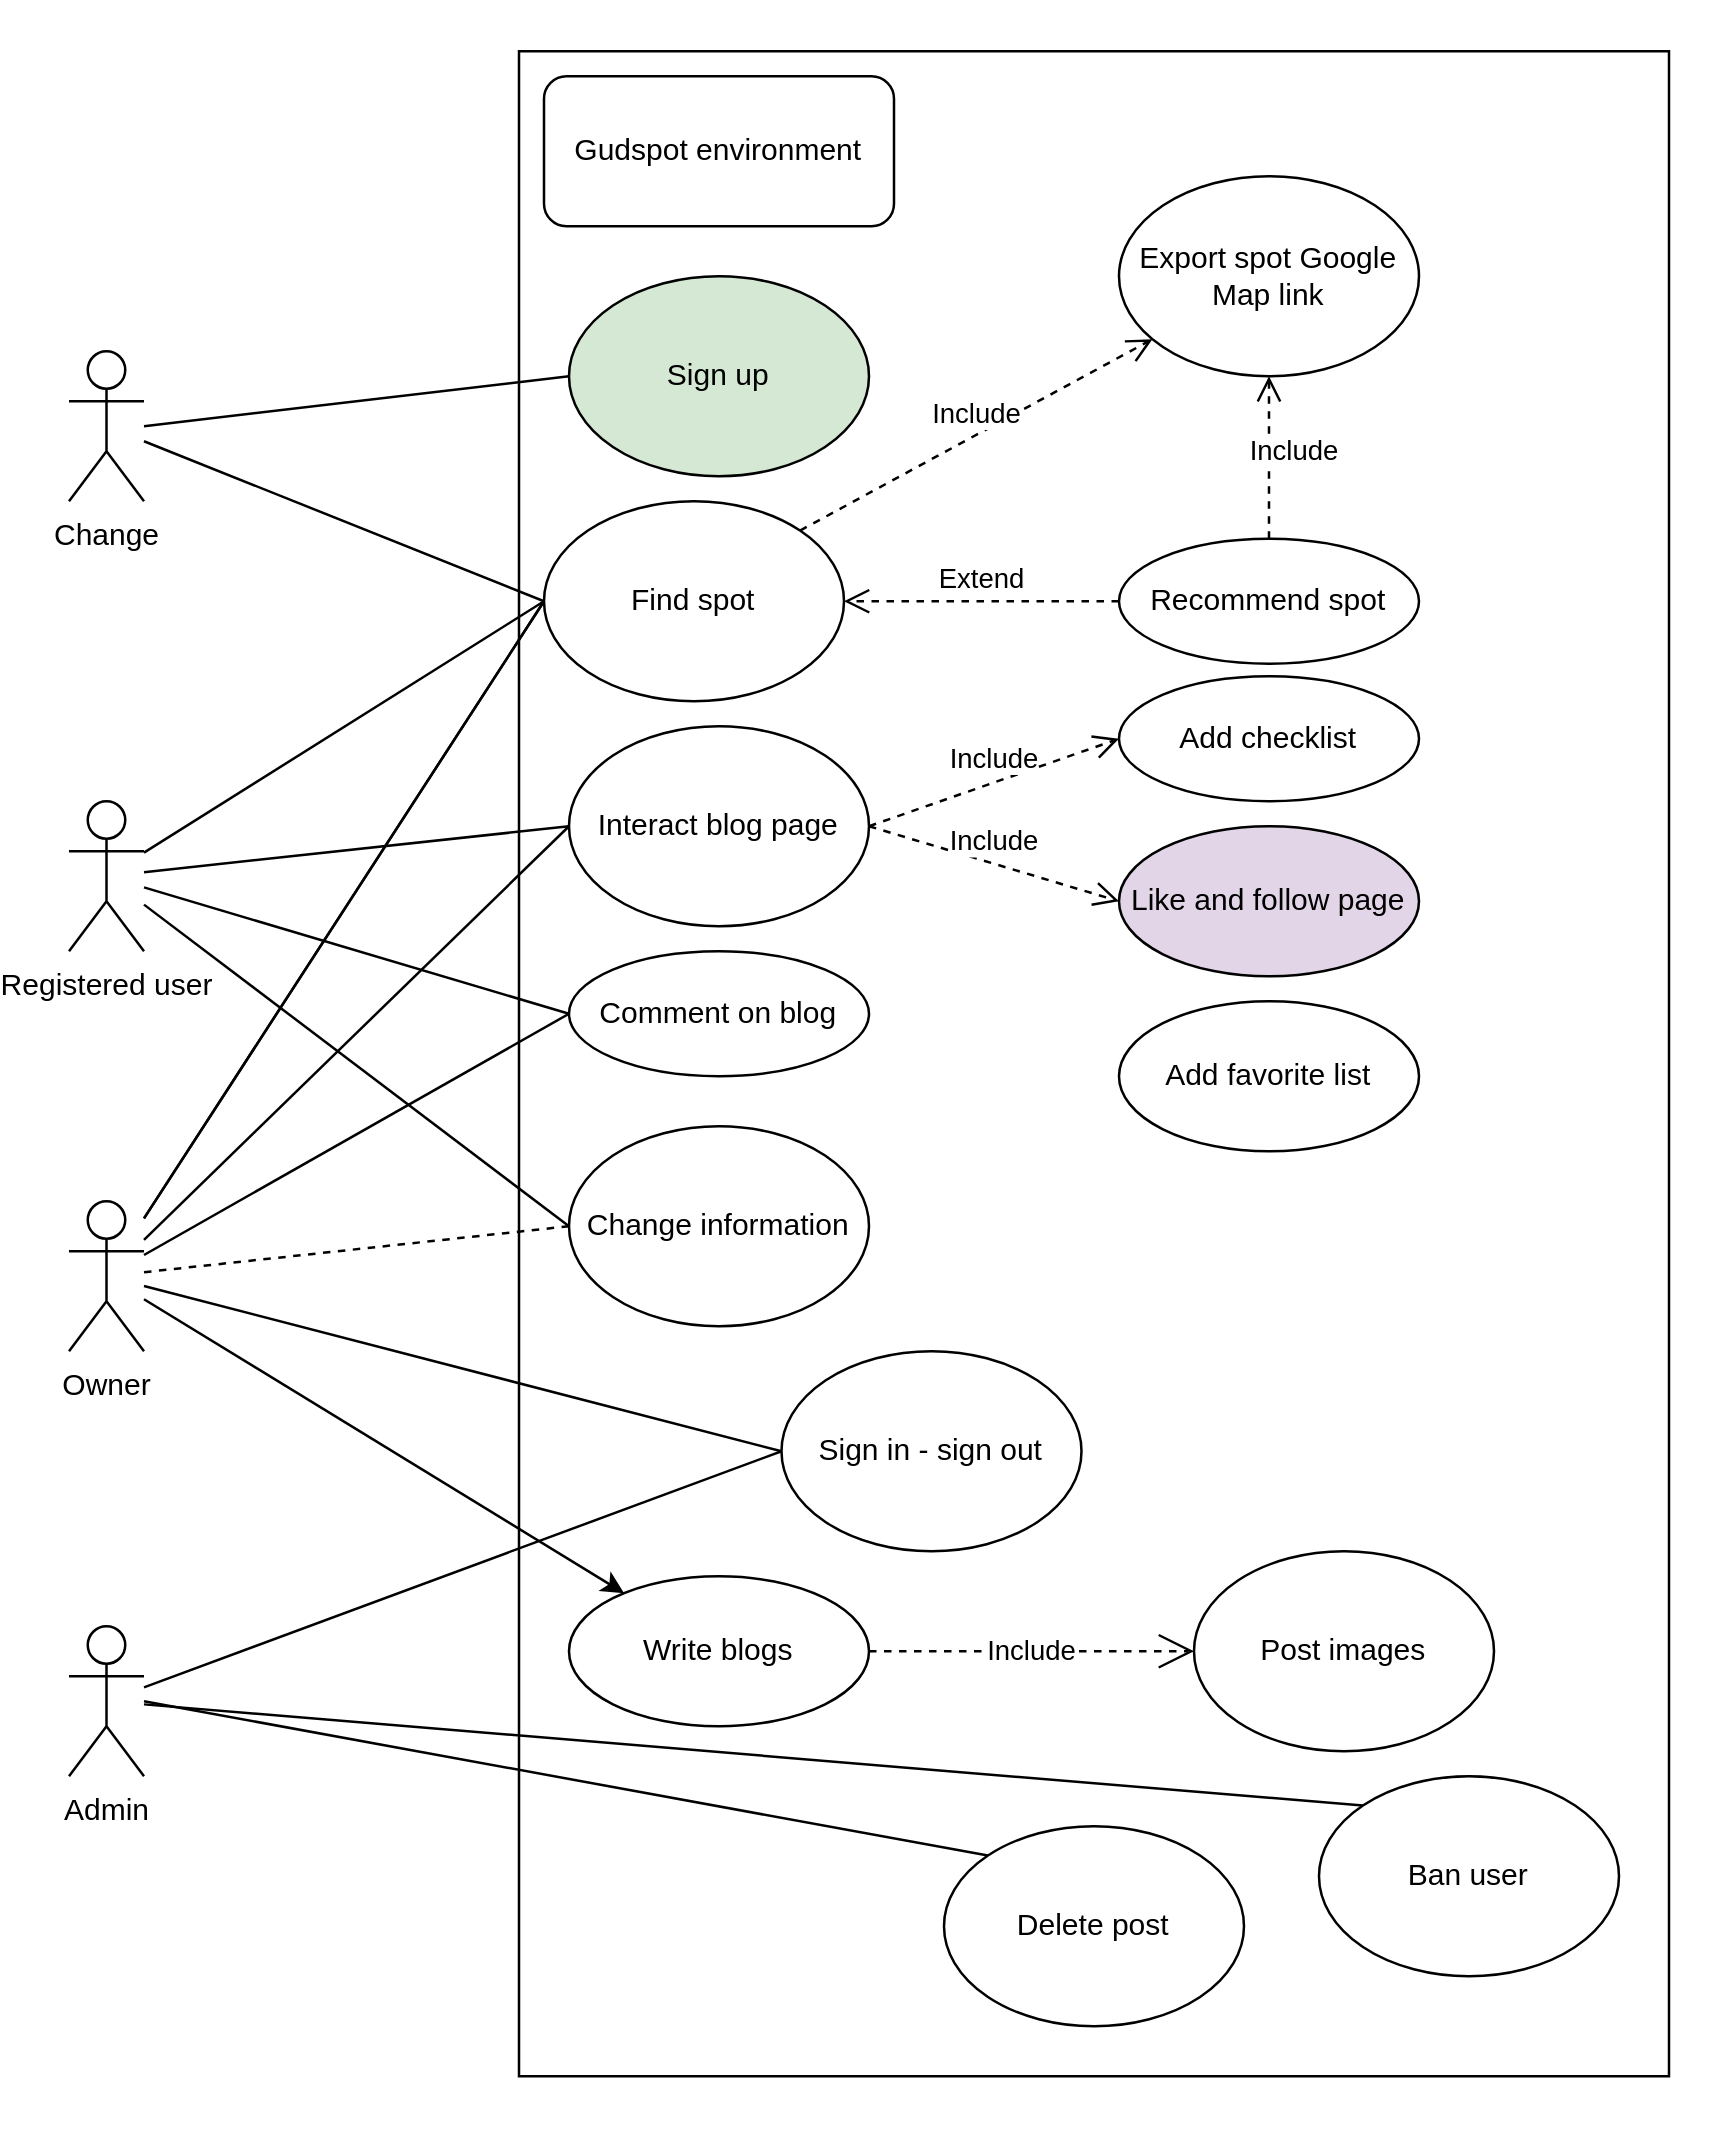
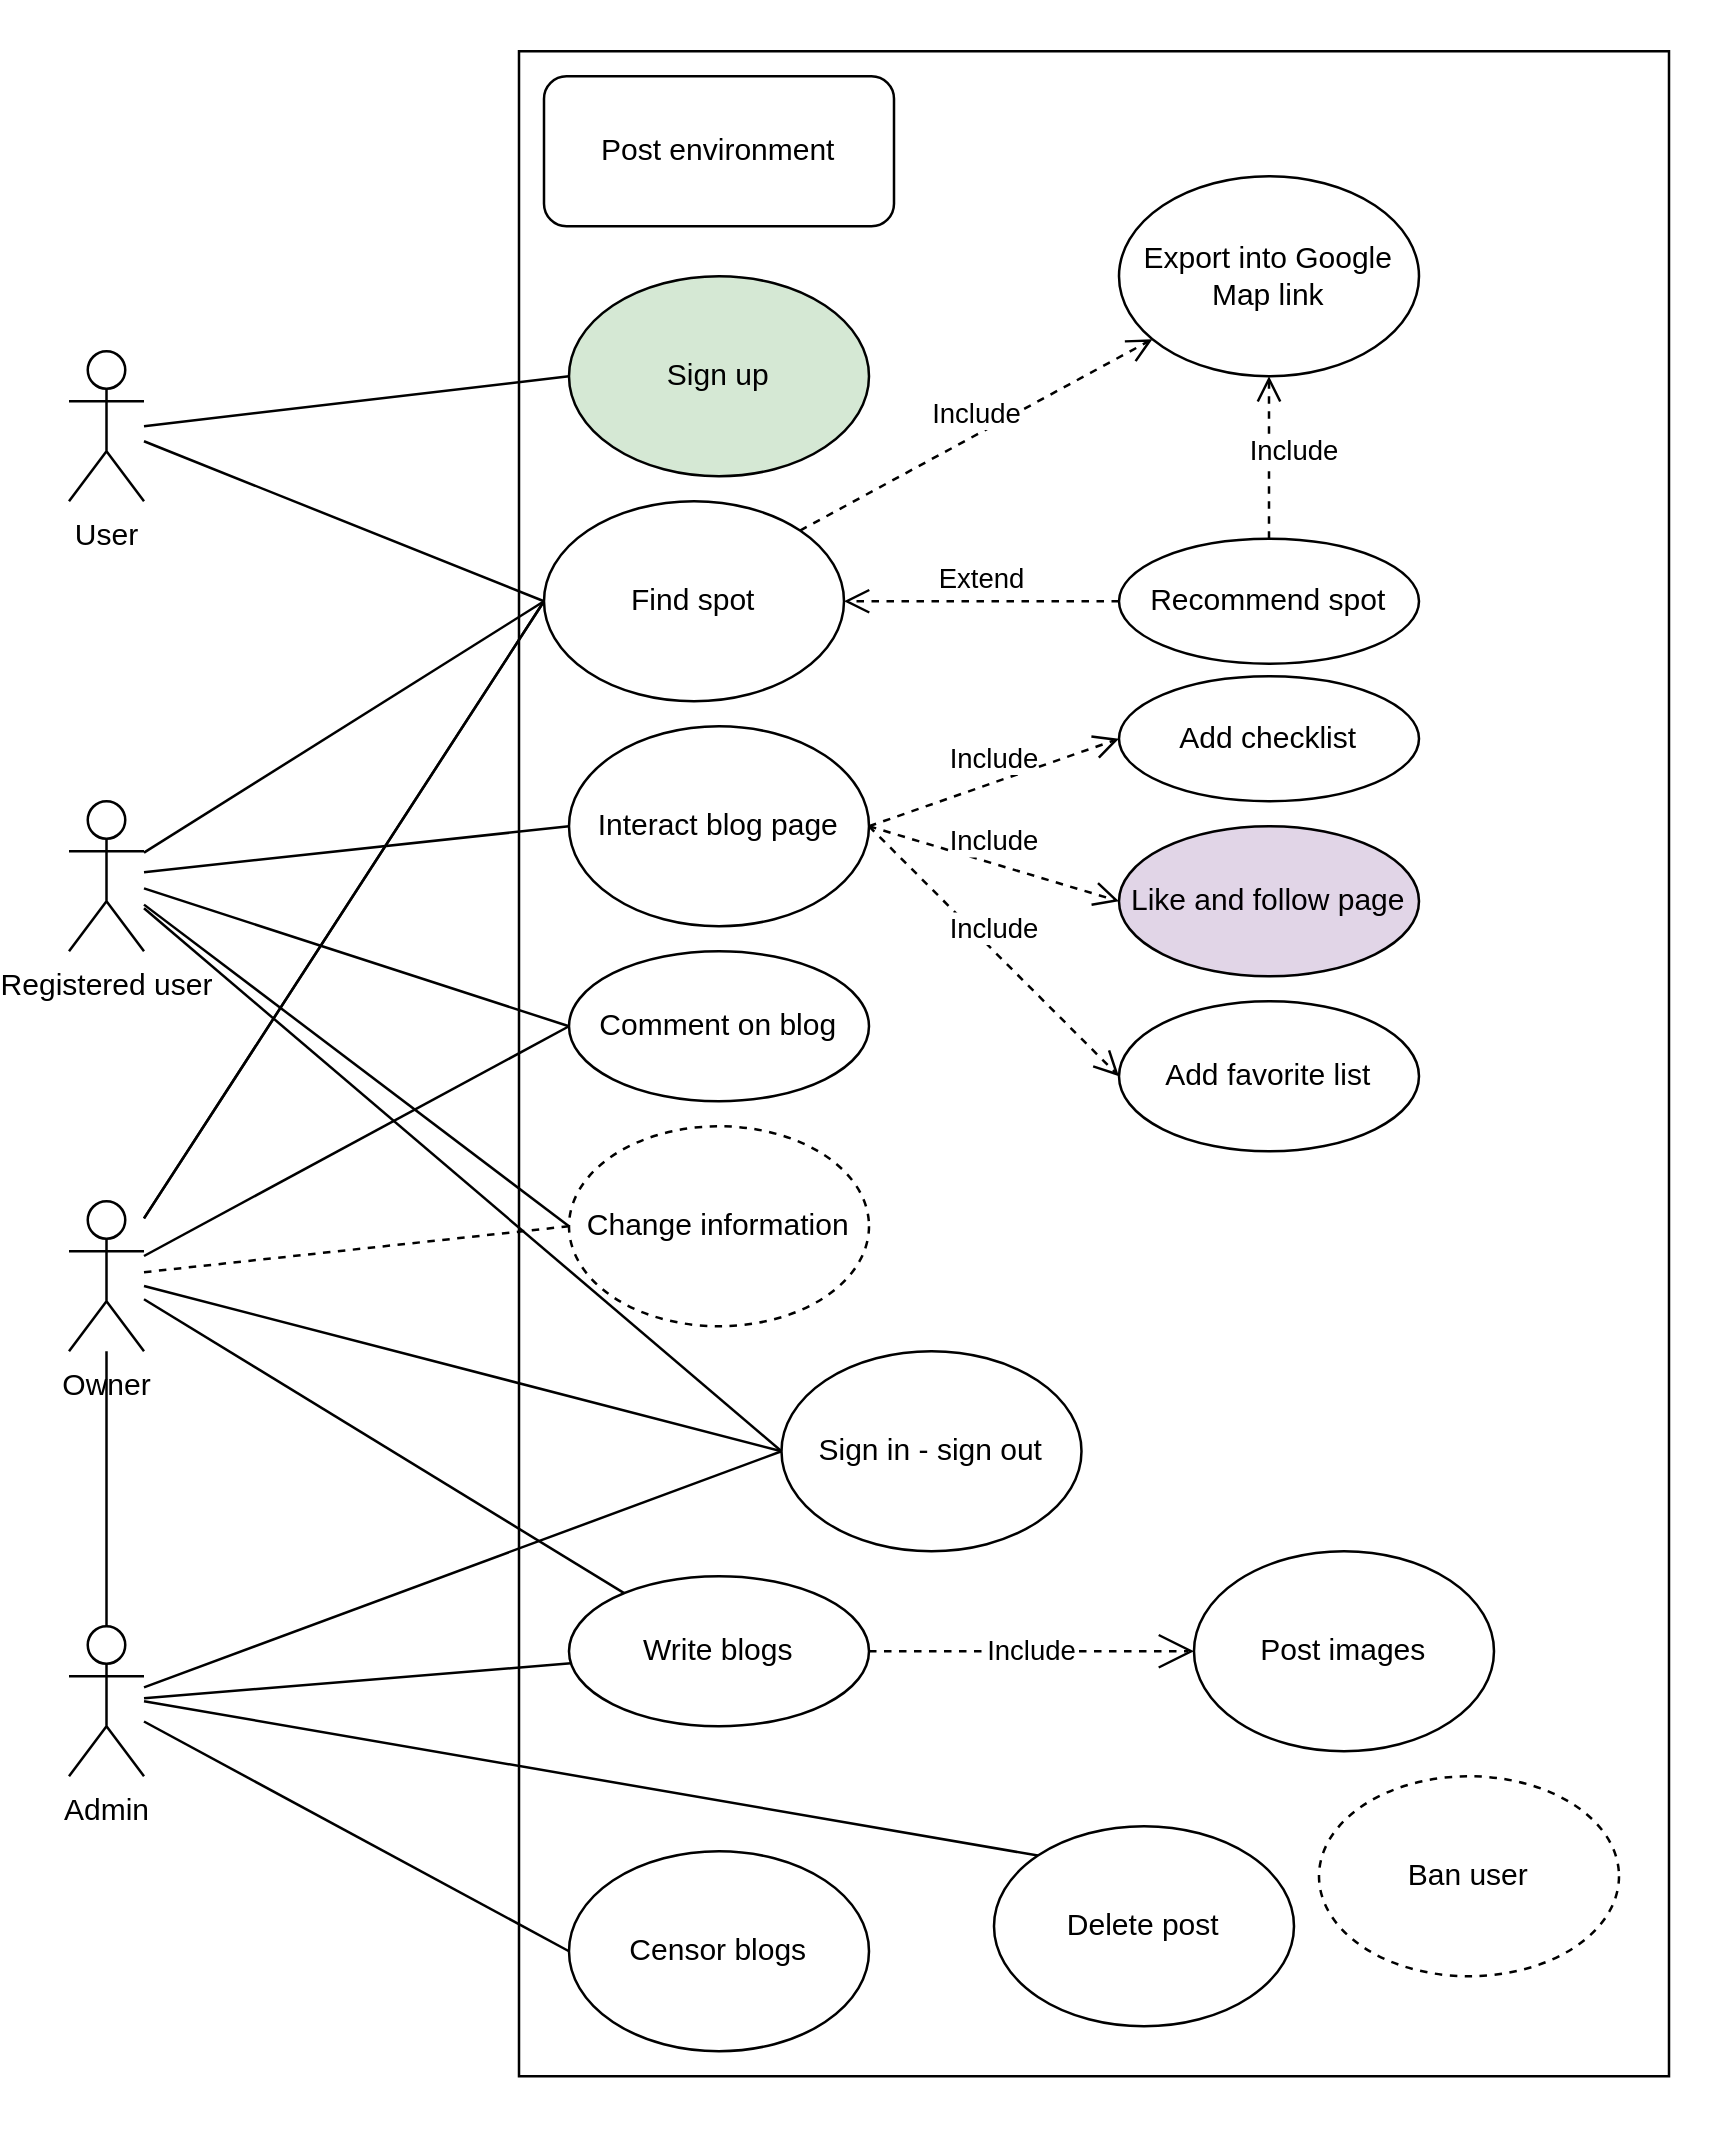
node "Gudspot environment": label "Gudspot environment" -> "Post environment"
node "Export spot Google Map link": label "Export spot Google Map link" -> "Export into Google Map link"
node "Change": label "Change" -> "User"
edge "Interact blog page" -> "Add favorite list": added, label "Include"
node "Comment on blog": size 300x125 -> 300x150
edge "Interact blog page" -- "Owner": now "Admin" -- "Owner"
node "Change information": style solid -> dashed
edge "Registered user" -- "Sign in - sign out": added
edge "Owner" -> "Write blogs": arrowhead classic -> none
edge "Admin" -- "Ban user": now "Admin" -- "Write blogs"
edge "Admin" -- "Censor blogs": added
node "Ban user": style solid -> dashed
node "Delete post": moved (1094, 1926) -> (1144, 1926)
node "Censor blogs": added
